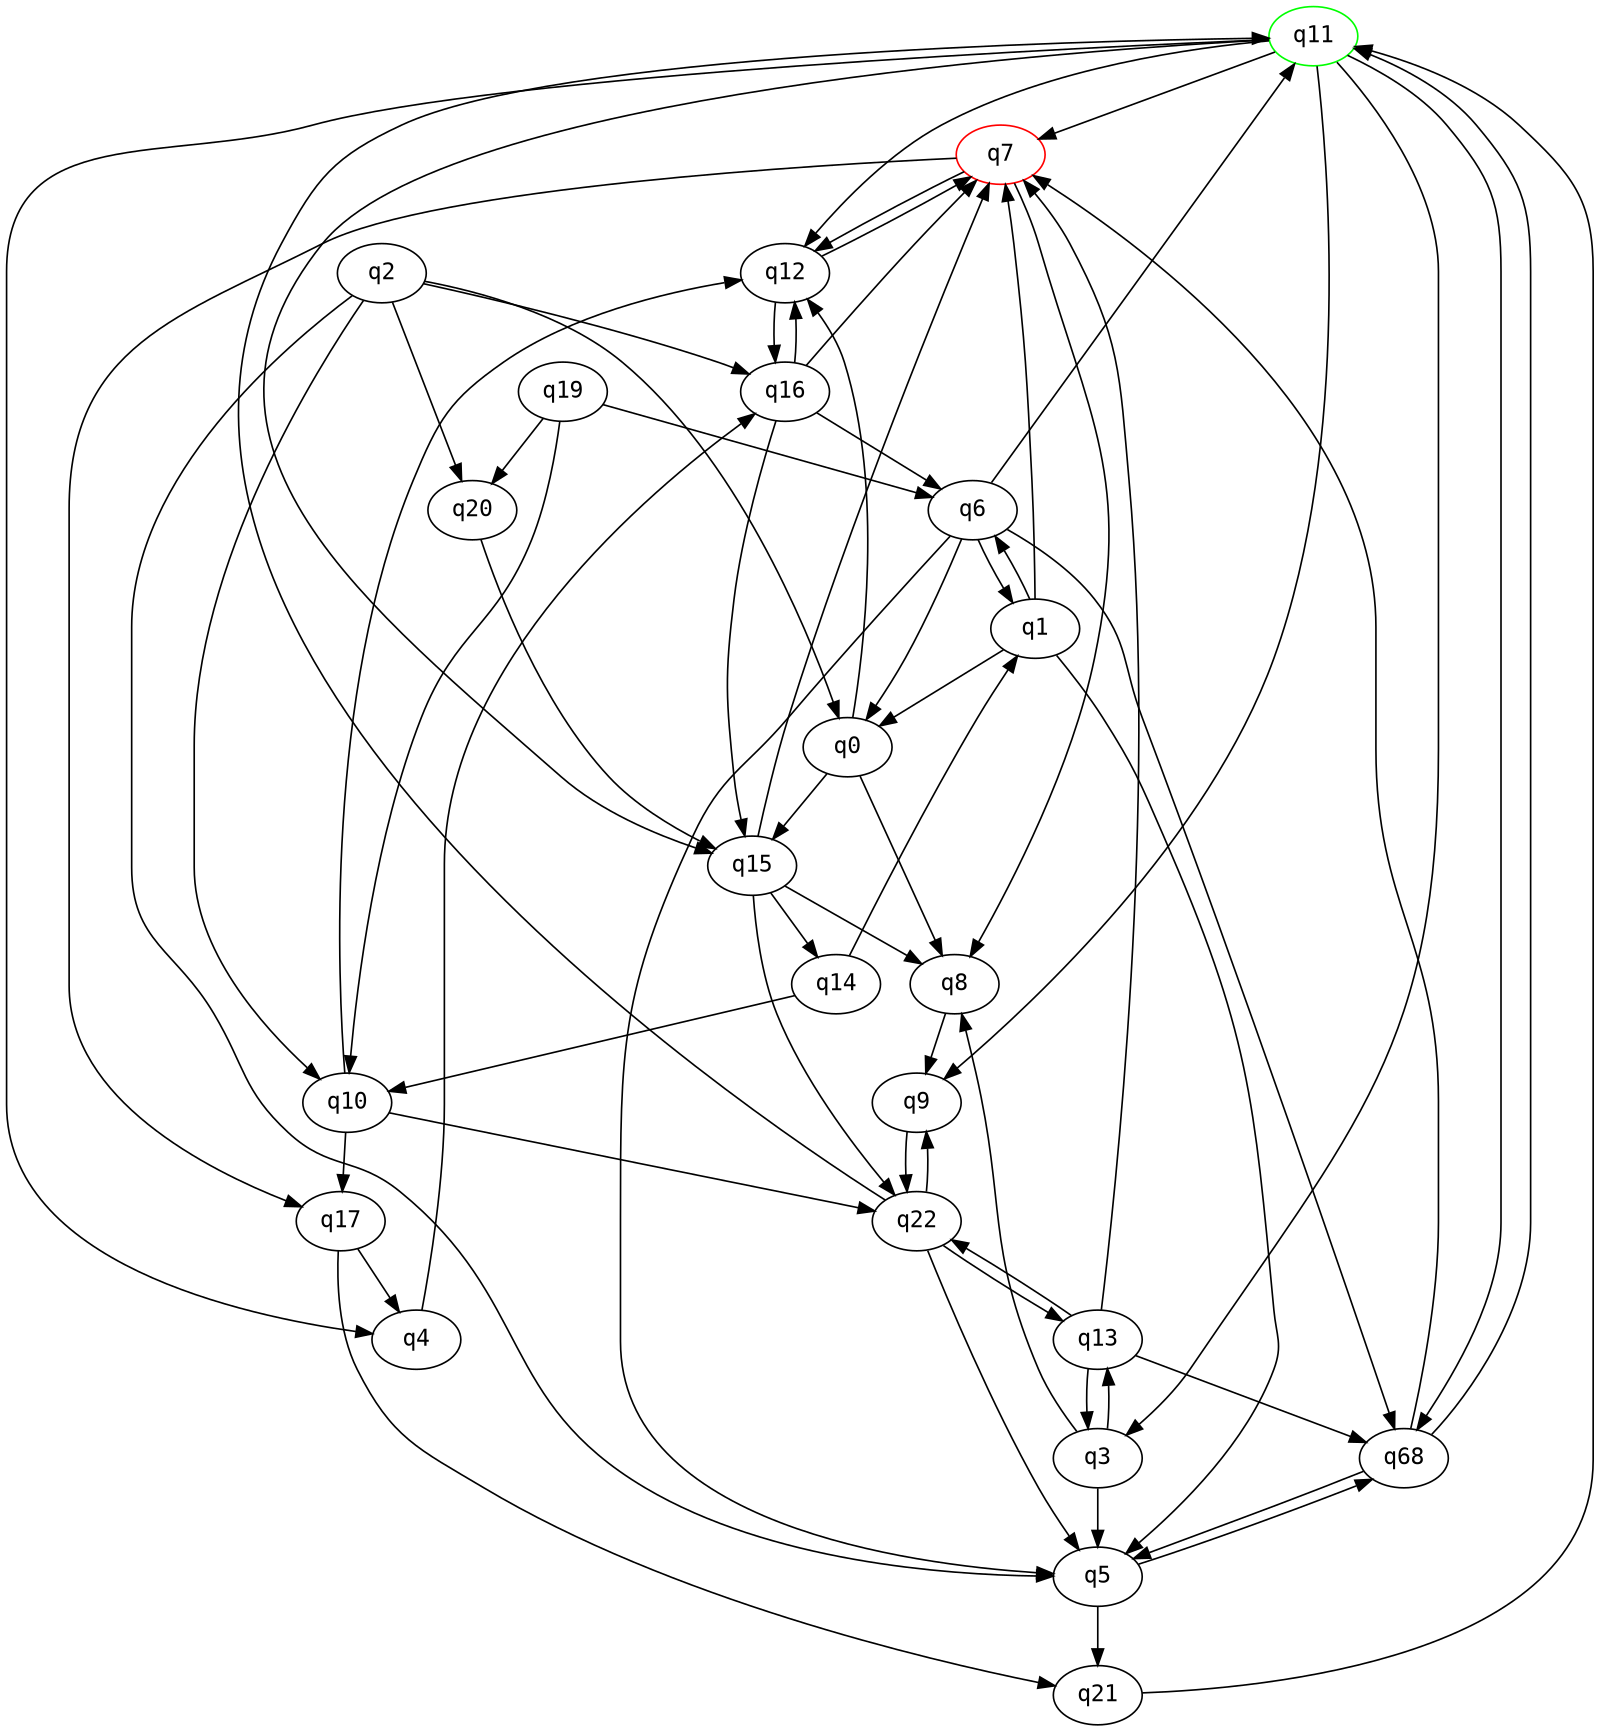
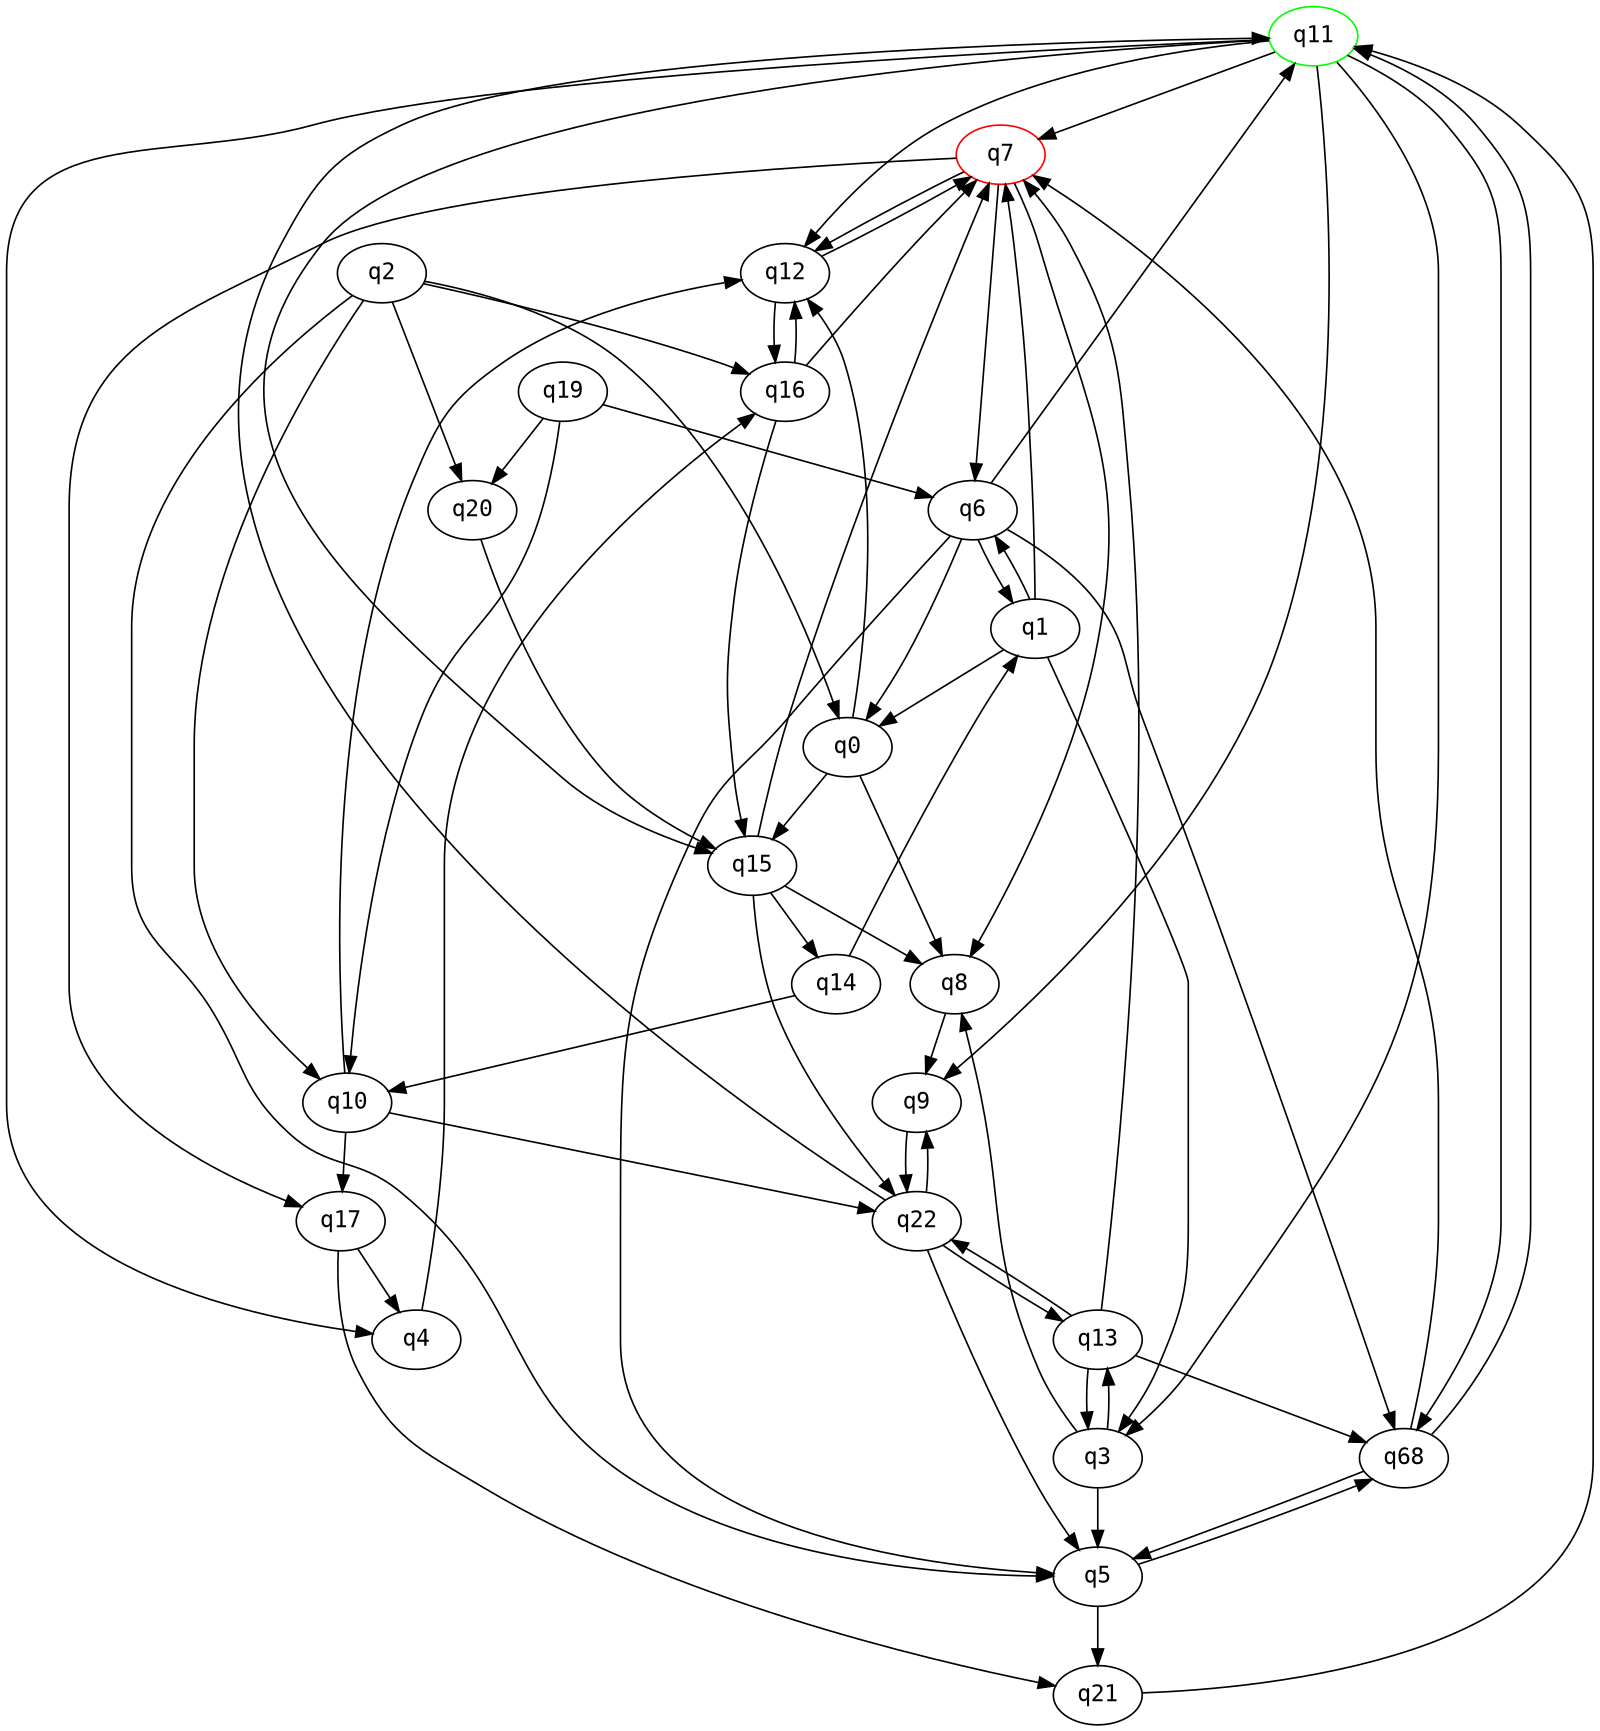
edge "q16" -> "q6": now "q7" -> "q6"
edge "q1" -> "q5": now "q1" -> "q3"
